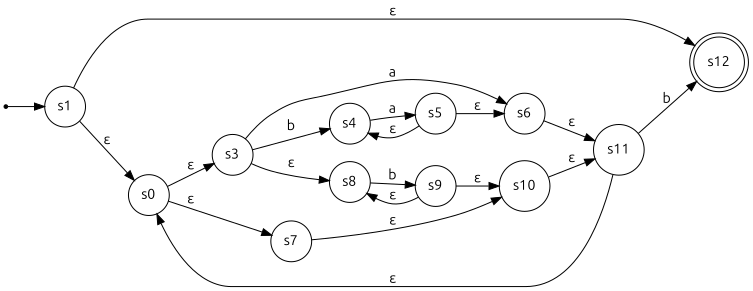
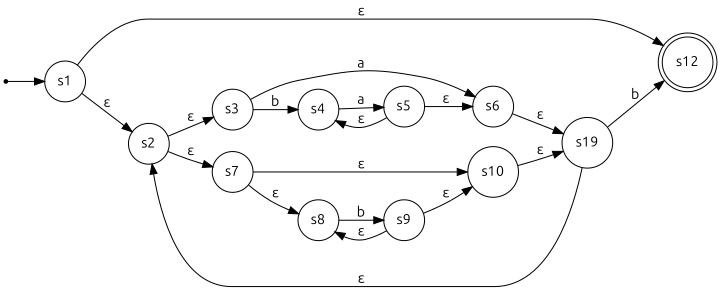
node "s11": label "s11" -> "s19"
edge "s3" -> "s8": now "s7" -> "s8"
node "s0": label "s0" -> "s2"
